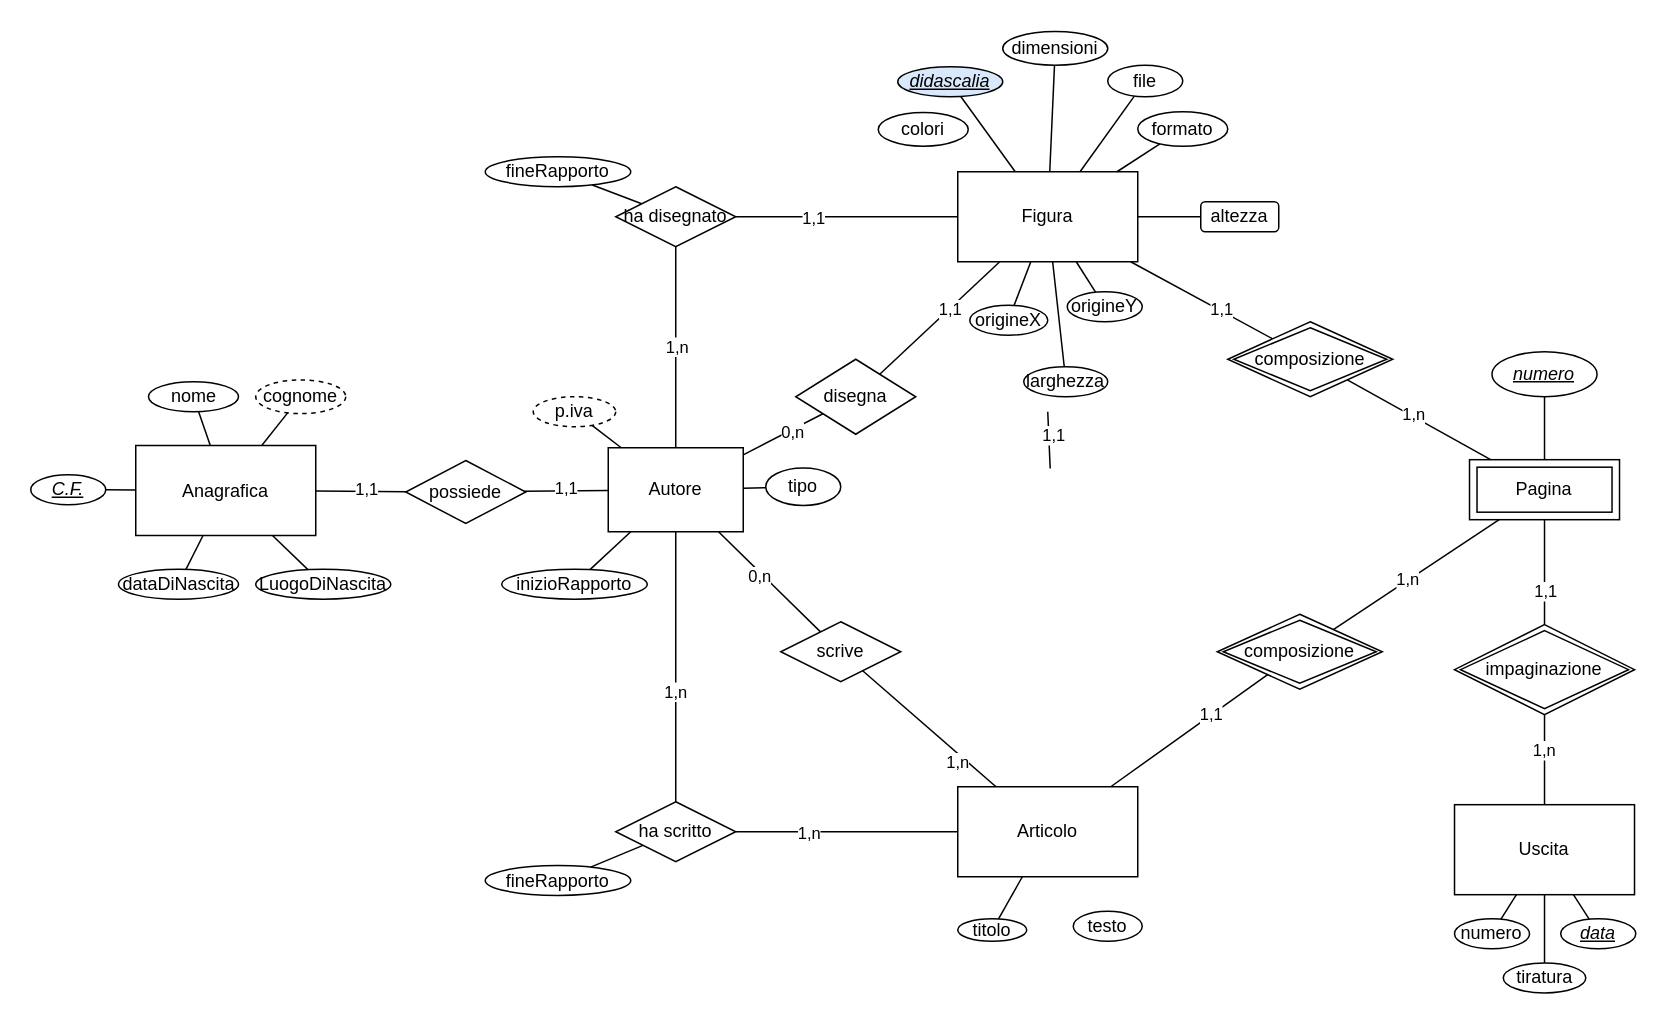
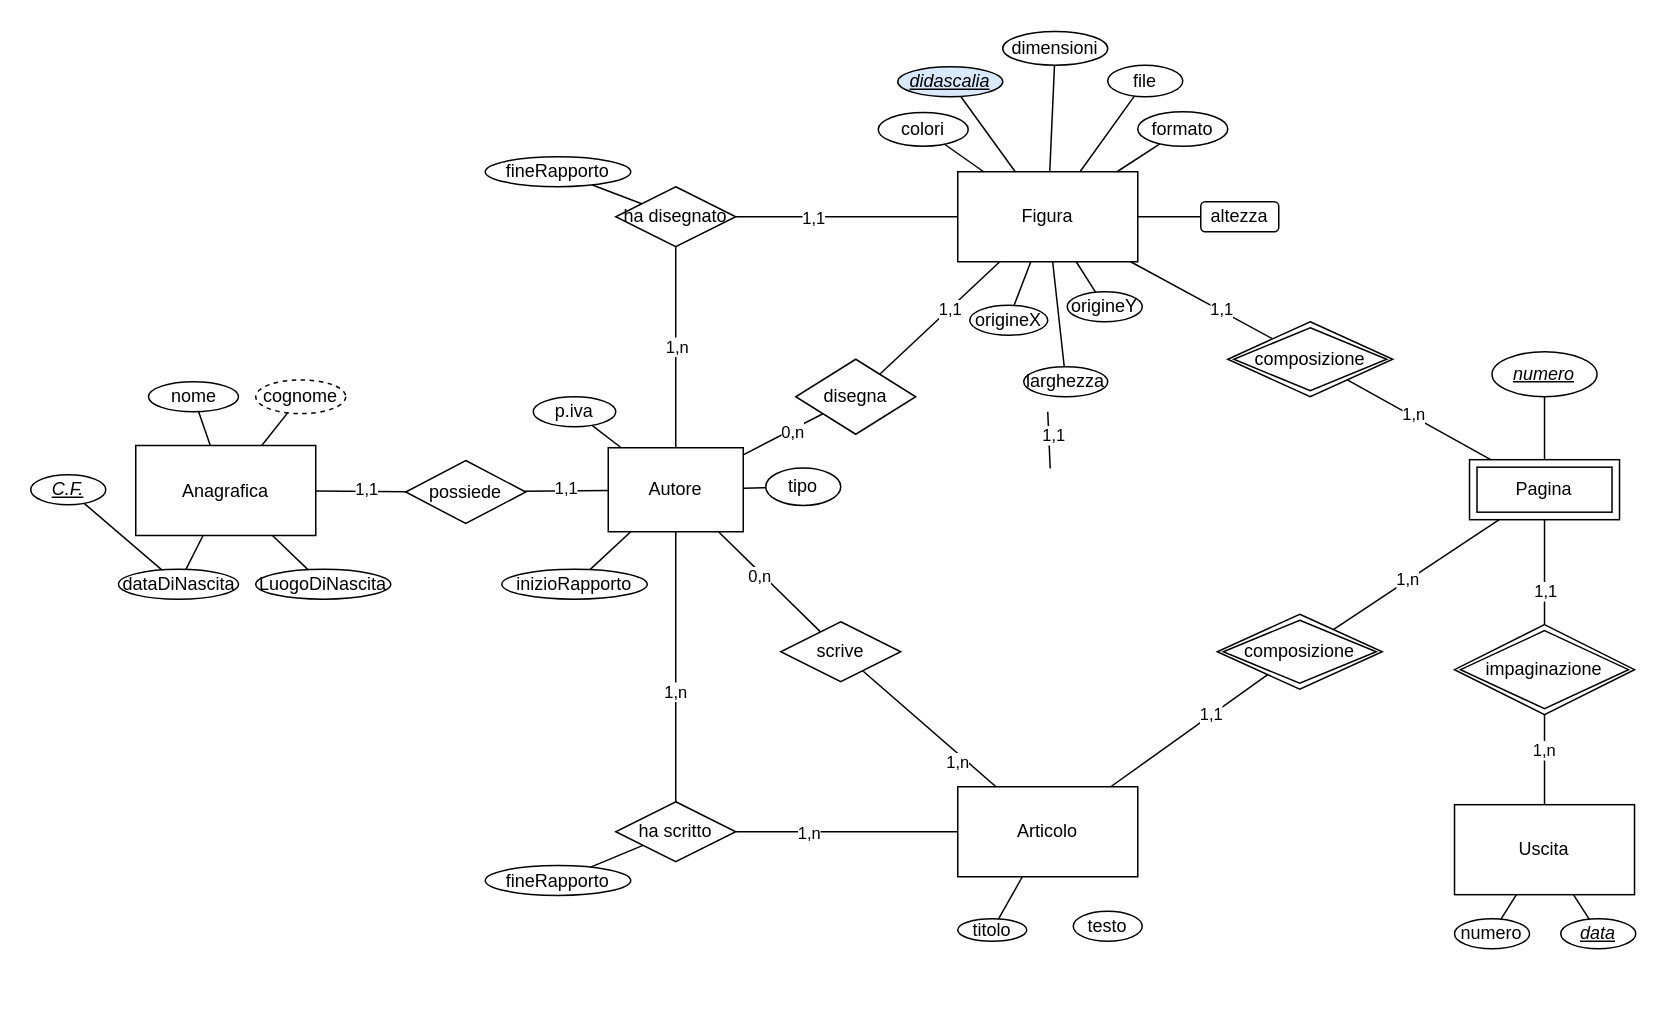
edge "colori" -- "Figura": added
node "p.iva": style dashed -> solid
edge "C.F." -- "Anagrafica": now "C.F." -- "dataDiNascita"
edge "Uscita" -- "tiratura": removed
node "tiratura": removed
